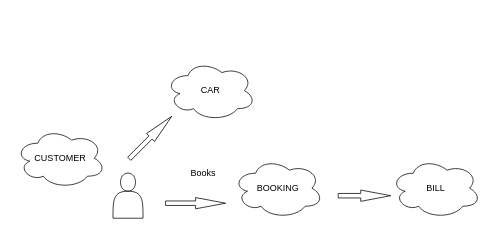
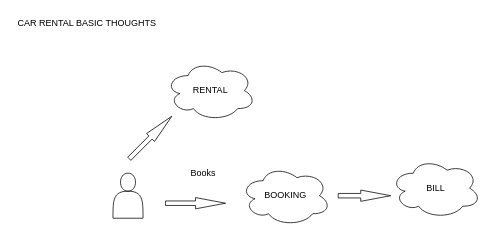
node "CAR RENTAL BASIC THOUGHTS": added
node "CAR": label "CAR" -> "RENTAL"
node "CUSTOMER": removed
node "BOOKING": moved (278, 188) -> (285, 195)
